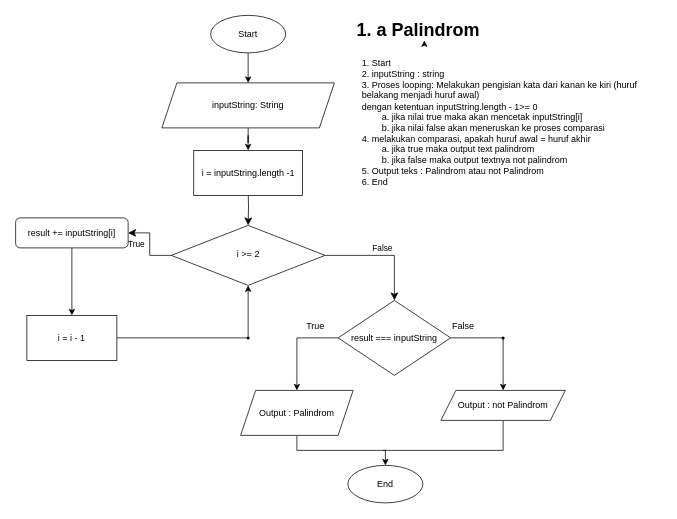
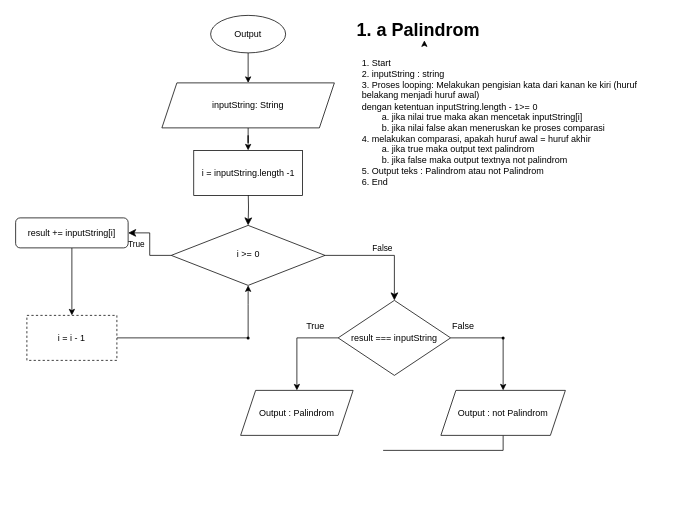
node "Start": label "Start" -> "Output"
node "i >= 2": label "i >= 2" -> "i >= 0"
node "i = i - 1": style solid -> dashed
node "Output : not Palindrom": size 125x30 -> 125x45
edge "Output : Palindrom" -> "End": removed
node "End": removed
